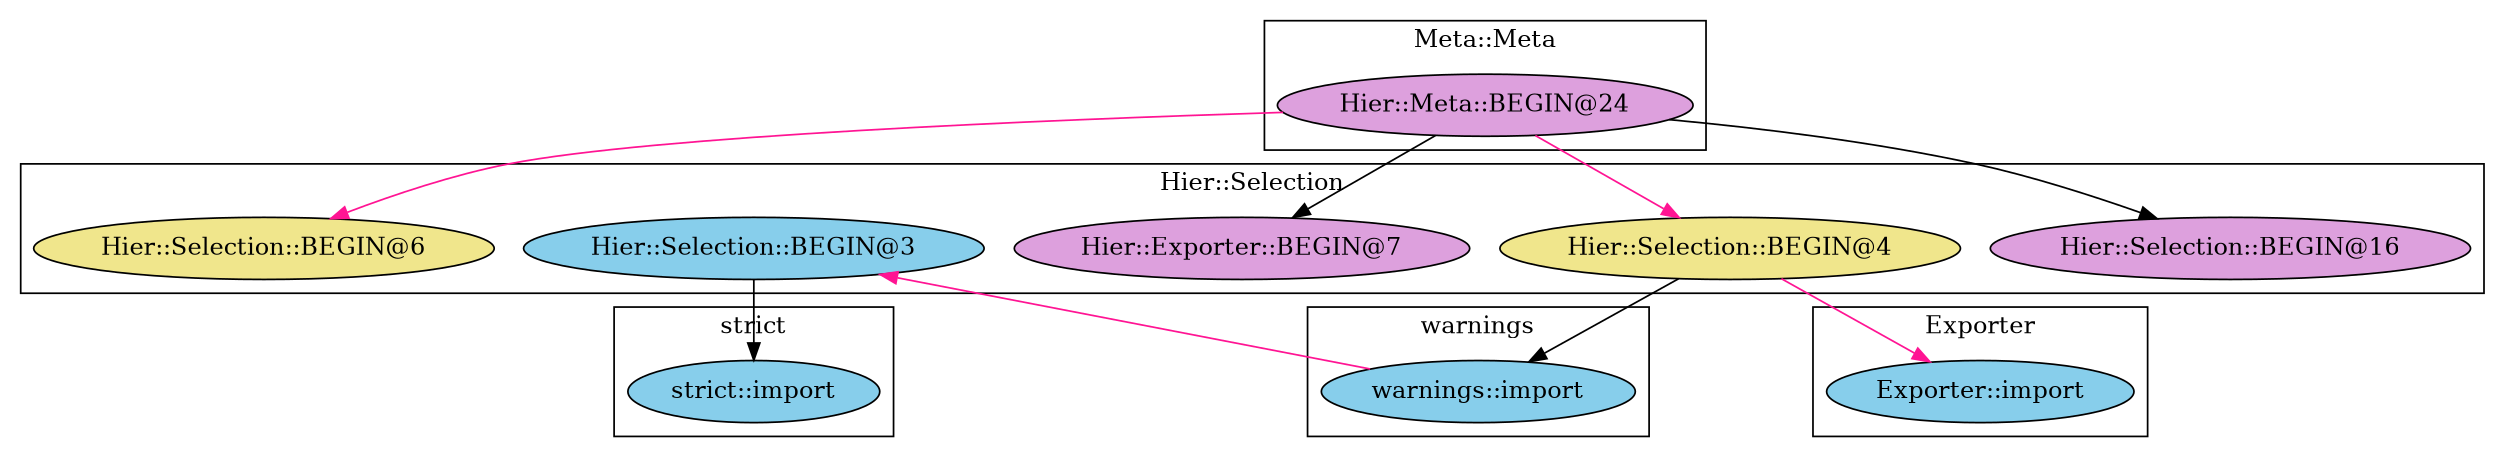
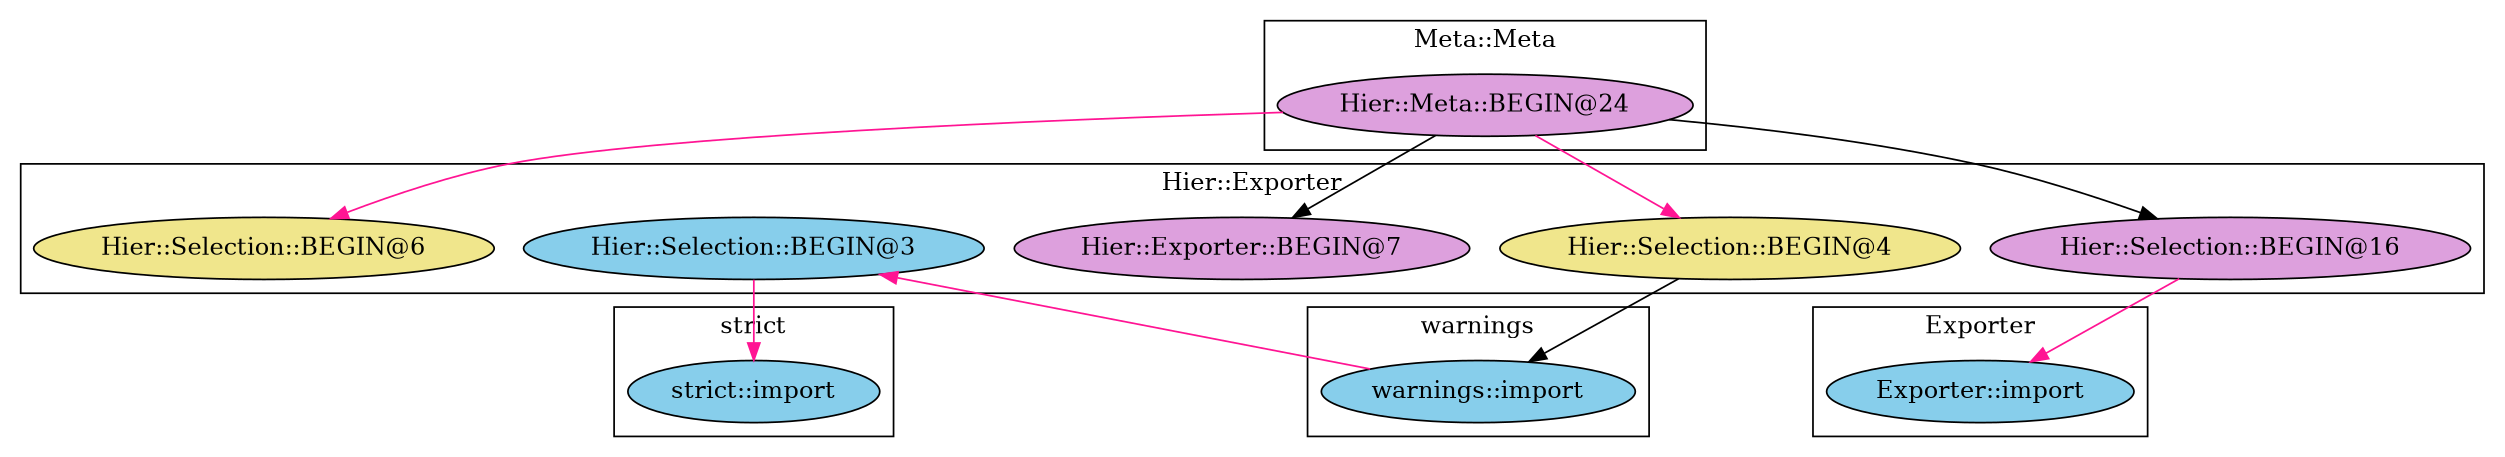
cluster "Hier::Selection": label "Hier::Selection" -> "Hier::Exporter"
edge "Hier::Selection::BEGIN@3" -> "strict::import": color black -> deeppink
edge "Hier::Selection::BEGIN@4" -> "Exporter::import": now "Hier::Selection::BEGIN@16" -> "Exporter::import"
